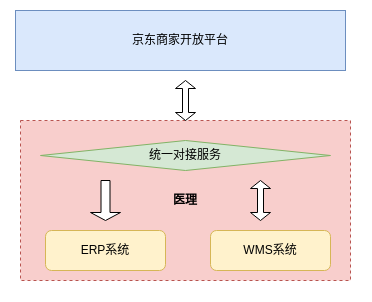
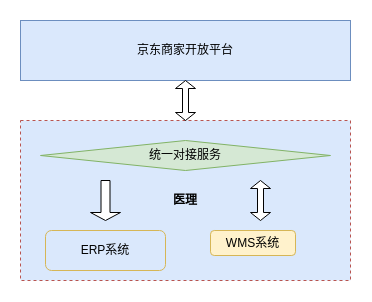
node "京东商家开放平台": moved (181, 41) -> (186, 51)
node "医理": fillcolor #f8cecc -> #dae8fc
node "ERP系统": fillcolor #fff2cc -> #dae8fc
node "WMS系统": size 120x40 -> 85x25
